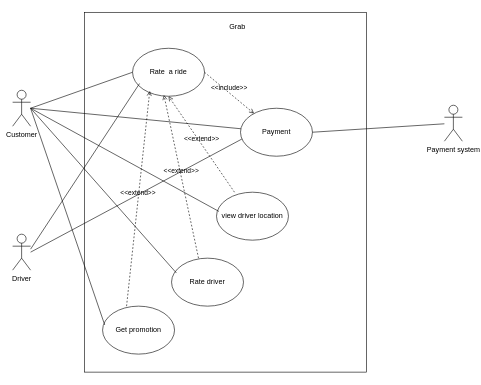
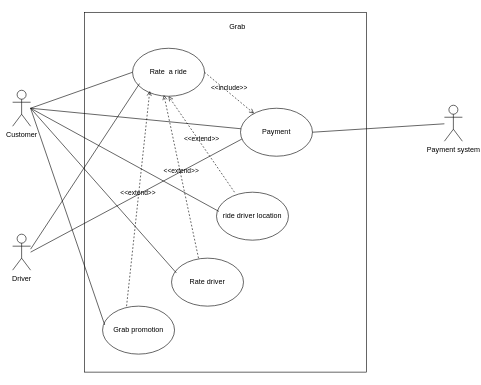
node "view driver location": label "view driver location" -> "ride driver location"
node "Get promotion": label "Get promotion" -> "Grab promotion"
